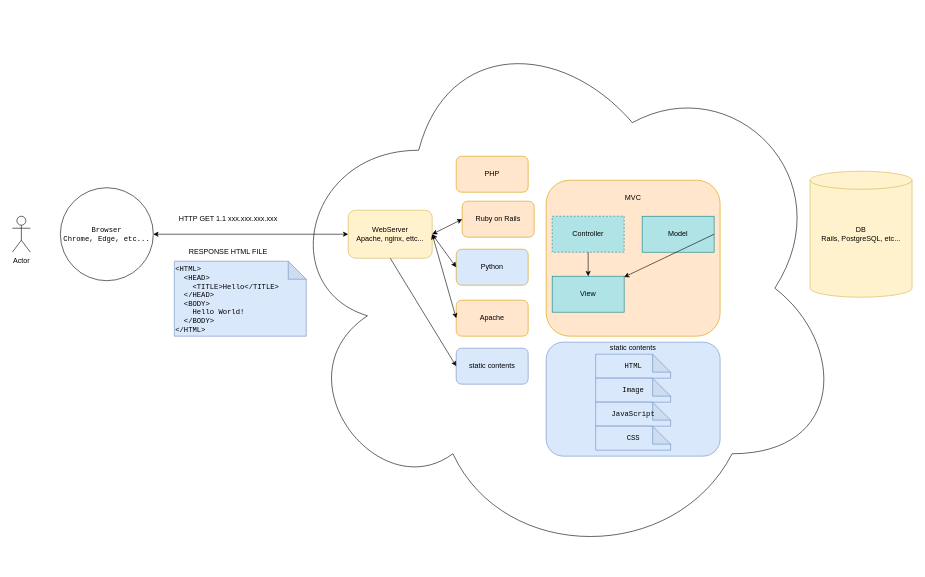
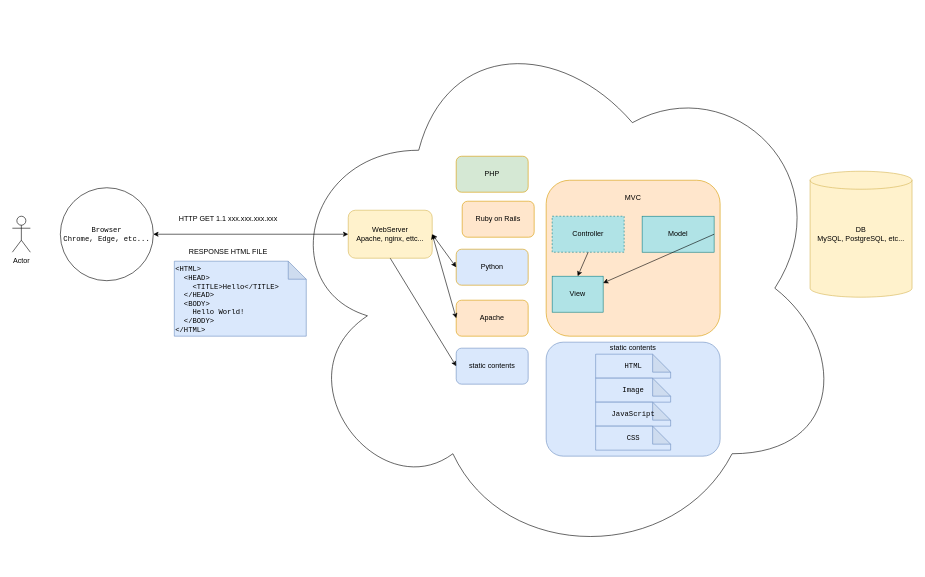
node "PHP": fillcolor #ffe6cc -> #d5e8d4
edge "Ruby on Rails" -- "WebServer Apache, nginx, ettc...": removed
node "DB Rails, PostgreSQL, etc...": label "DB Rails, PostgreSQL, etc..." -> "DB MySQL, PostgreSQL, etc..."
node "View": size 72x36 -> 51x36
